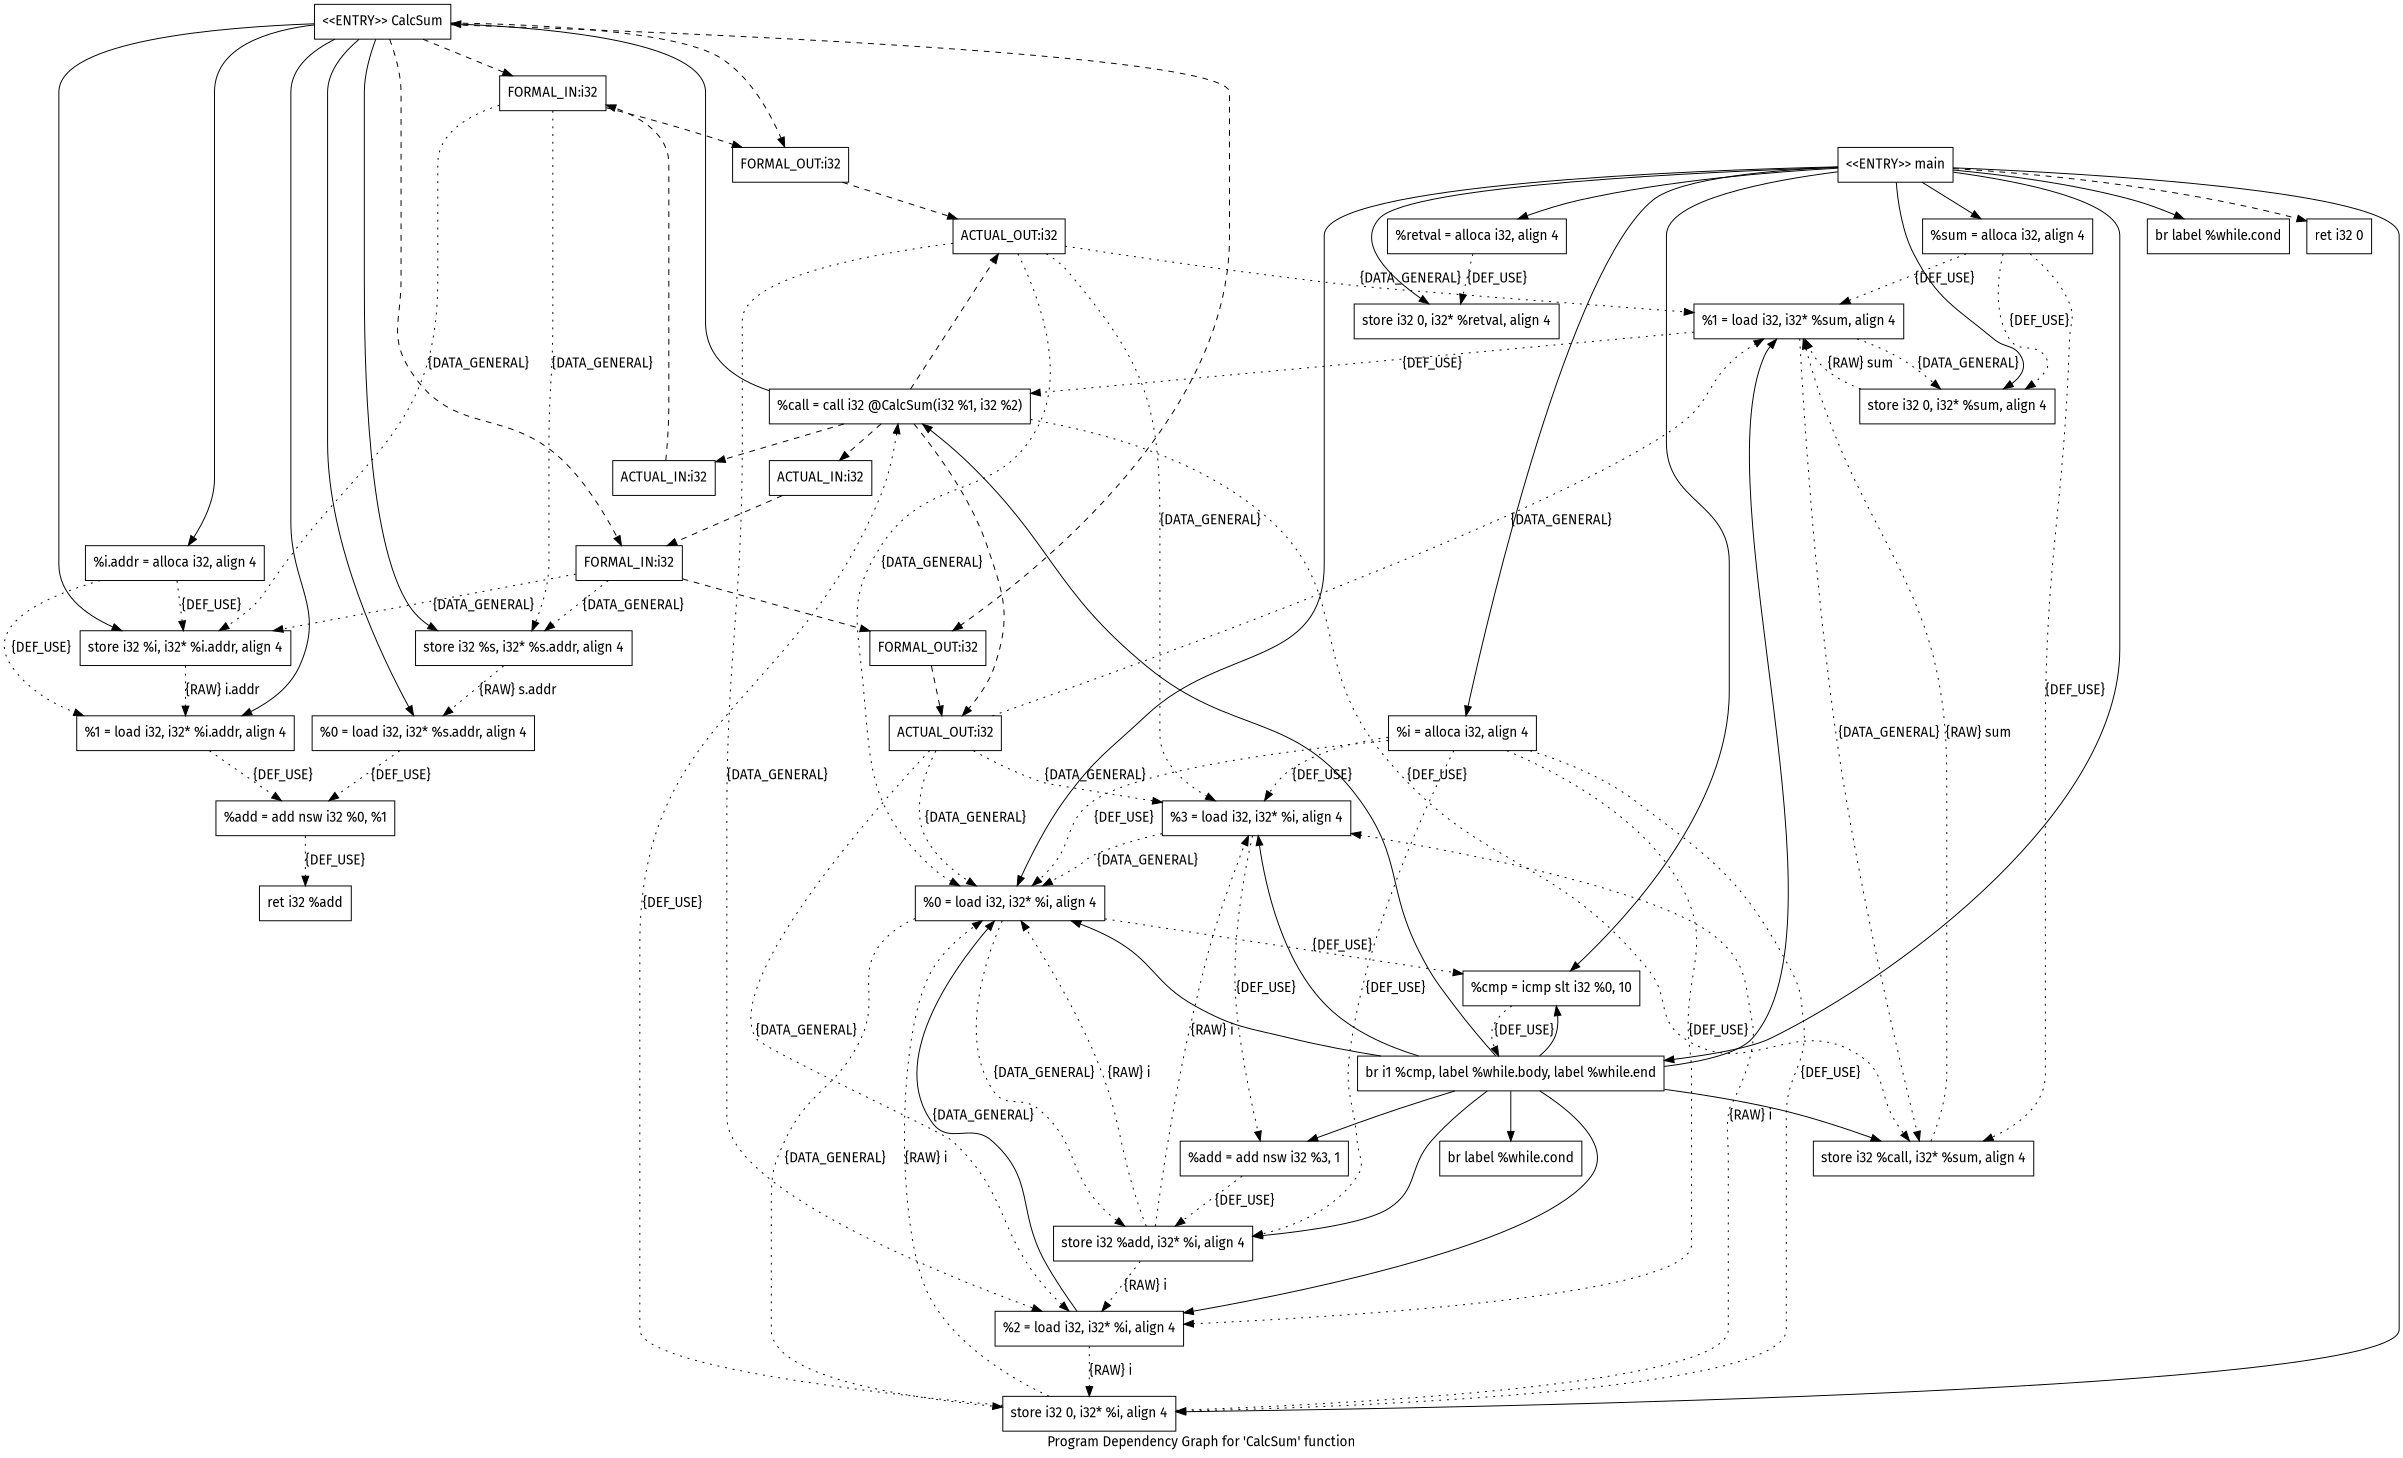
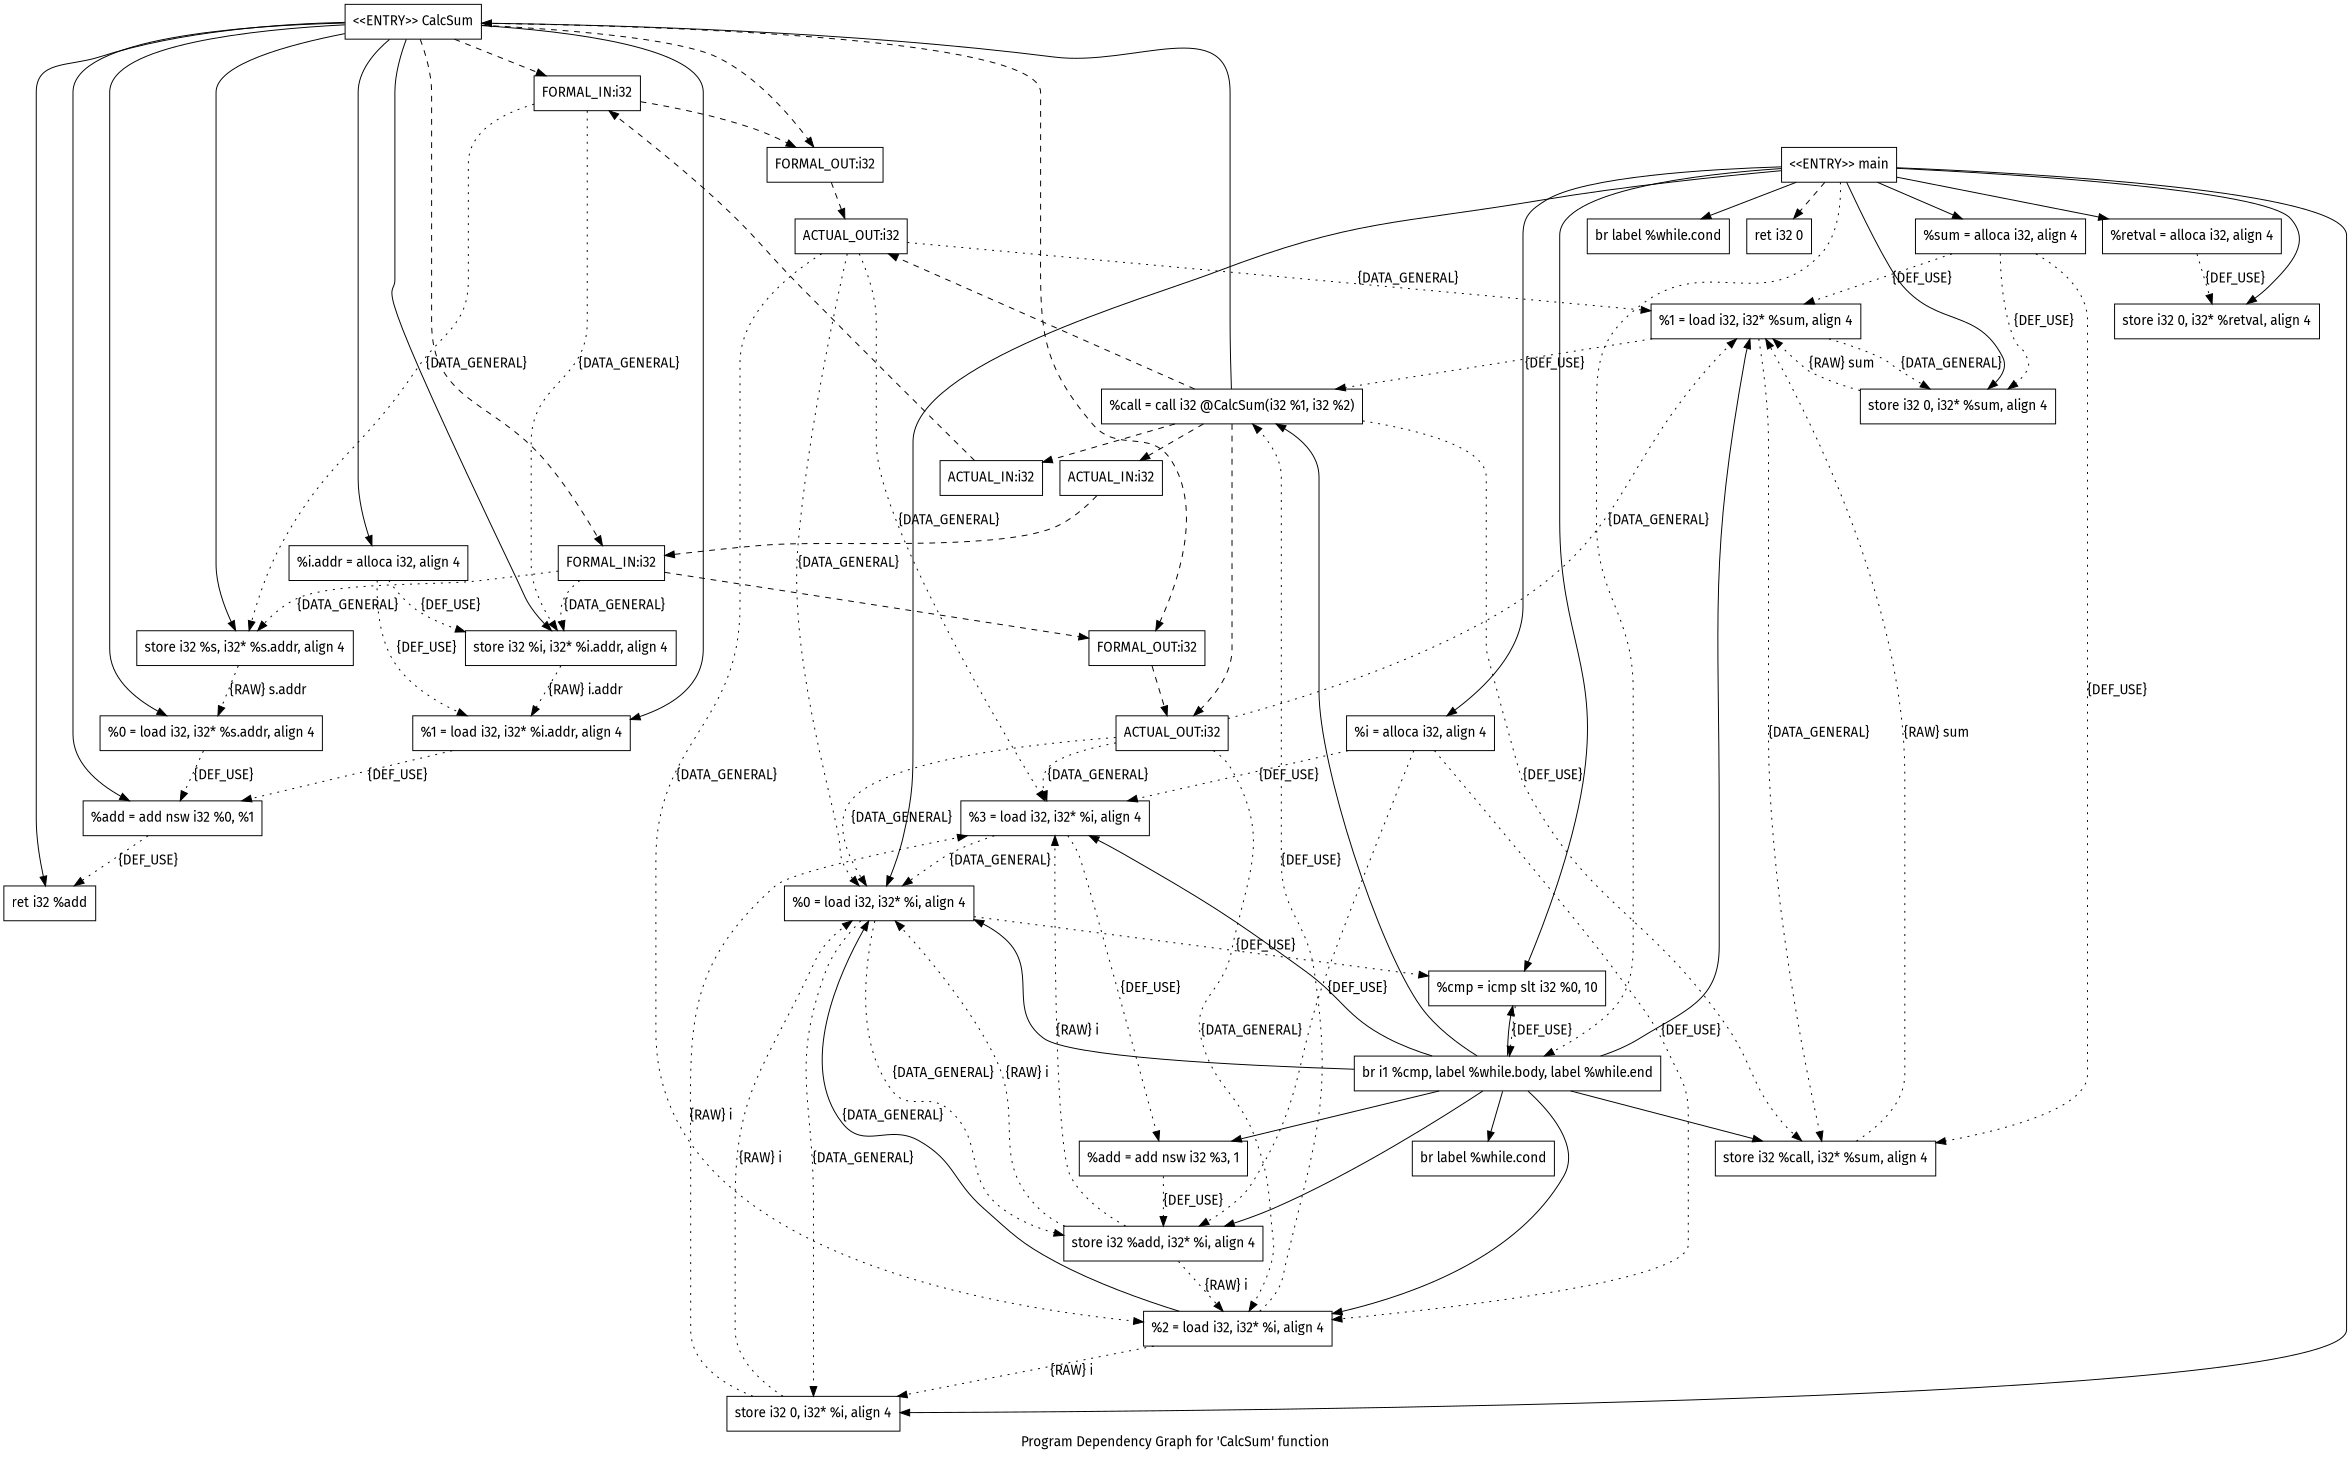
edge "<<ENTRY>> CalcSum" -> "%add = add nsw i32 %0, %1": added
edge "<<ENTRY>> CalcSum" -> "ret i32 %add": added
edge "<<ENTRY>> main" -> "br i1 %cmp, label %while.body, label %while.end": style solid -> dotted
edge "%i = alloca i32, align 4" -> "%0 = load i32, i32* %i, align 4": removed, label "{DEF_USE}"
edge "store i32 0, i32* %i, align 4" -> "%call = call i32 @CalcSum(i32 %1, i32 %2)": now "%2 = load i32, i32* %i, align 4" -> "%call = call i32 @CalcSum(i32 %1, i32 %2)"
edge "%i = alloca i32, align 4" -> "store i32 0, i32* %i, align 4": removed, label "{DEF_USE}"
